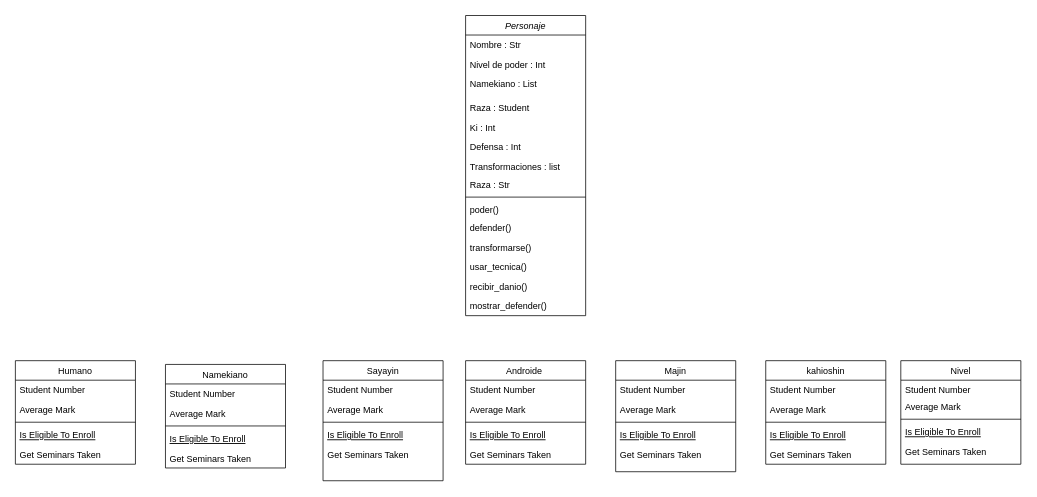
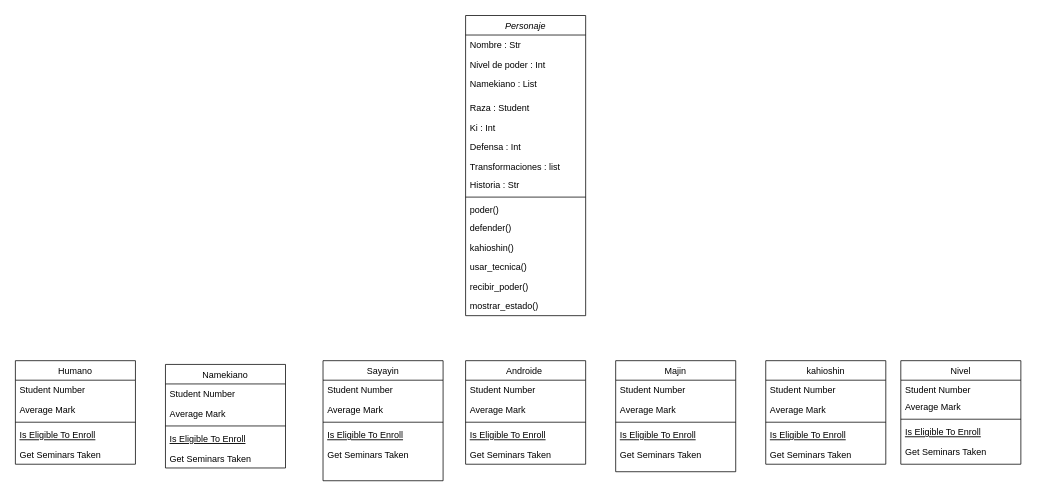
node "Raza : Str": label "Raza : Str" -> "Historia : Str"
node "transformarse()": label "transformarse()" -> "kahioshin()"
node "recibir_danio()": label "recibir_danio()" -> "recibir_poder()"
node "mostrar_defender()": label "mostrar_defender()" -> "mostrar_estado()"
